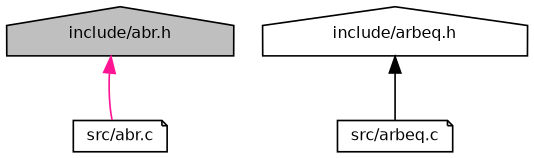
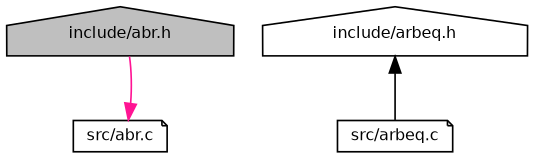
edge "src/abr.c" -> "include/abr.h": reversed
